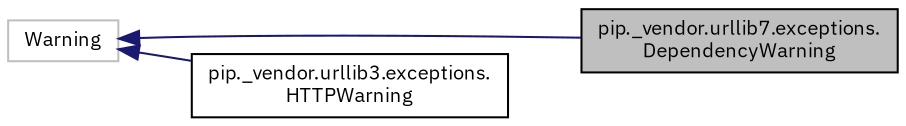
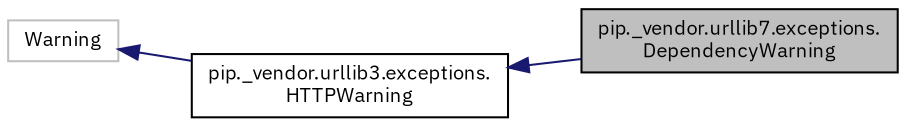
edge "pip._vendor.urllib7.exceptions. DependencyWarning" -> "Warning": now "pip._vendor.urllib7.exceptions. DependencyWarning" -> "pip._vendor.urllib3.exceptions. HTTPWarning"
